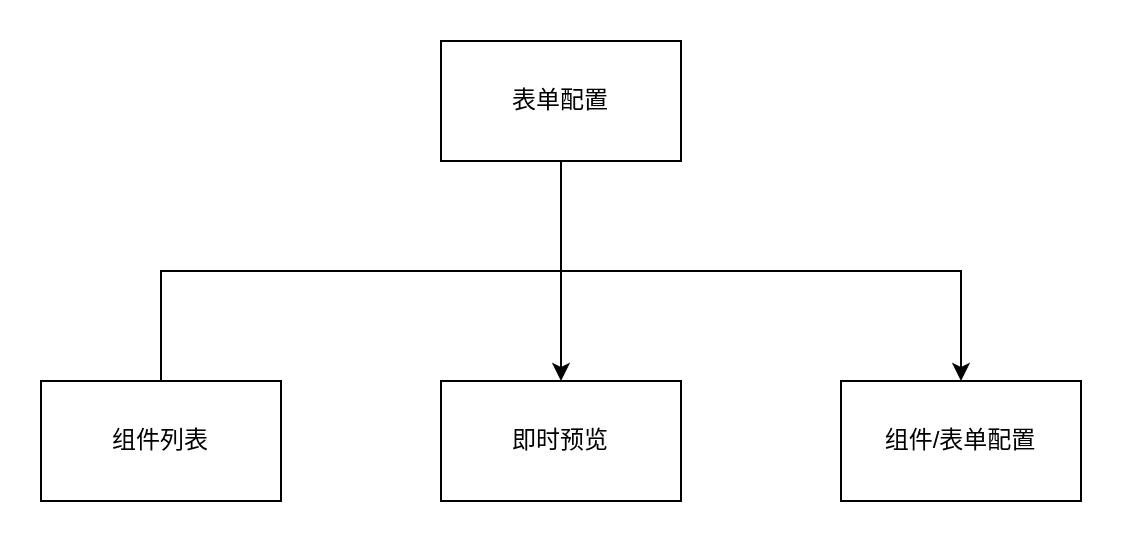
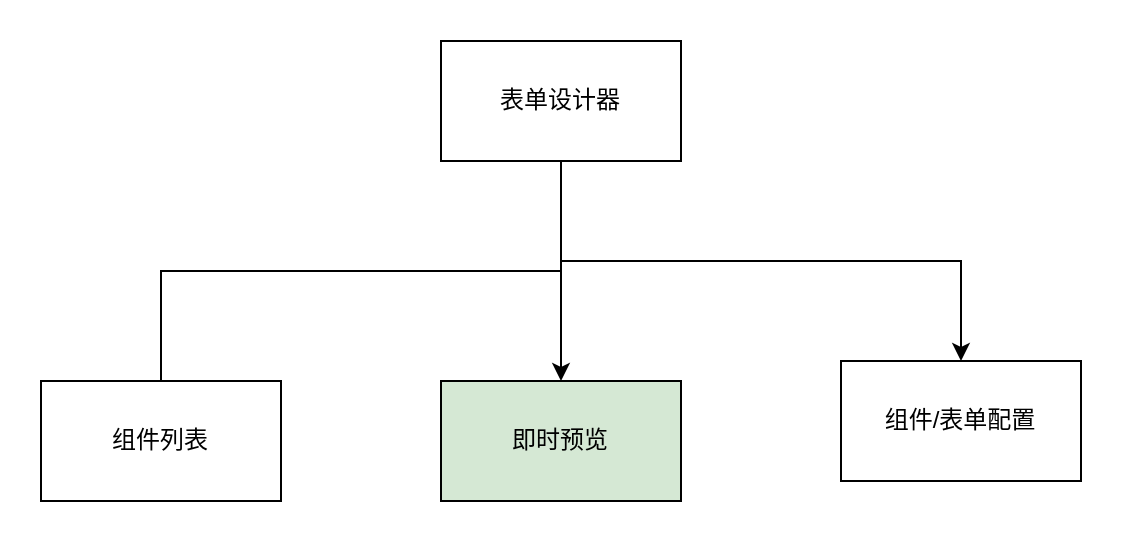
node "表单配置": label "表单配置" -> "表单设计器"
node "即时预览": fillcolor #ffffff -> #d5e8d4
node "组件/表单配置": moved (961, 441) -> (961, 421)
